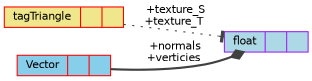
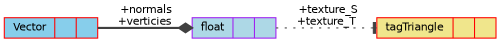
edge "tagTriangle" -> "float": reversed
